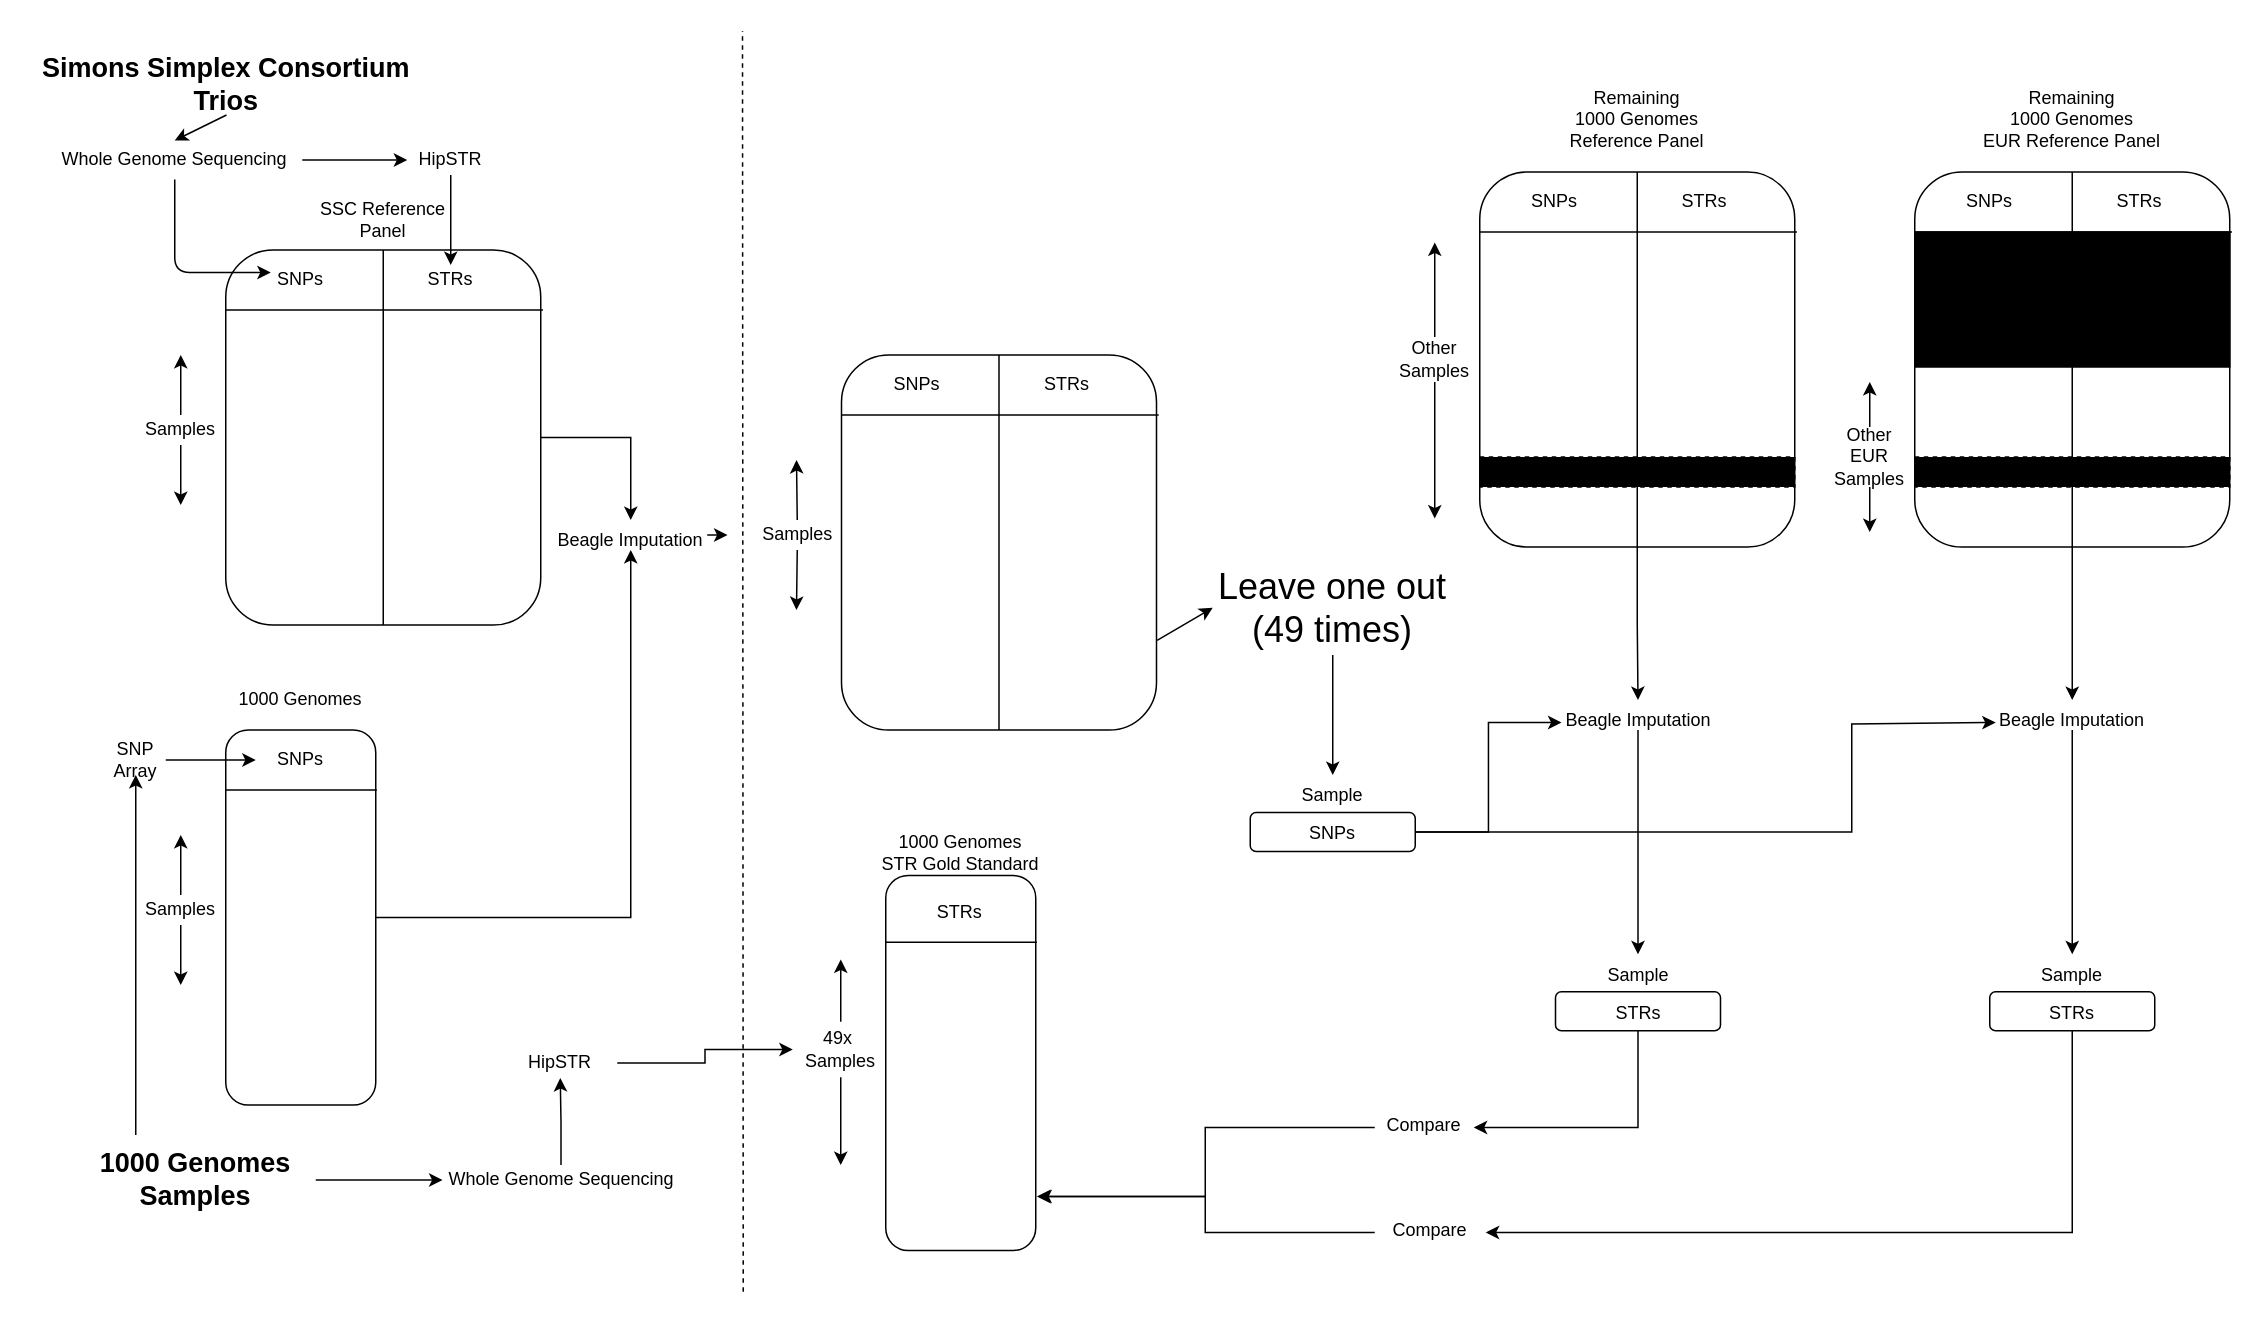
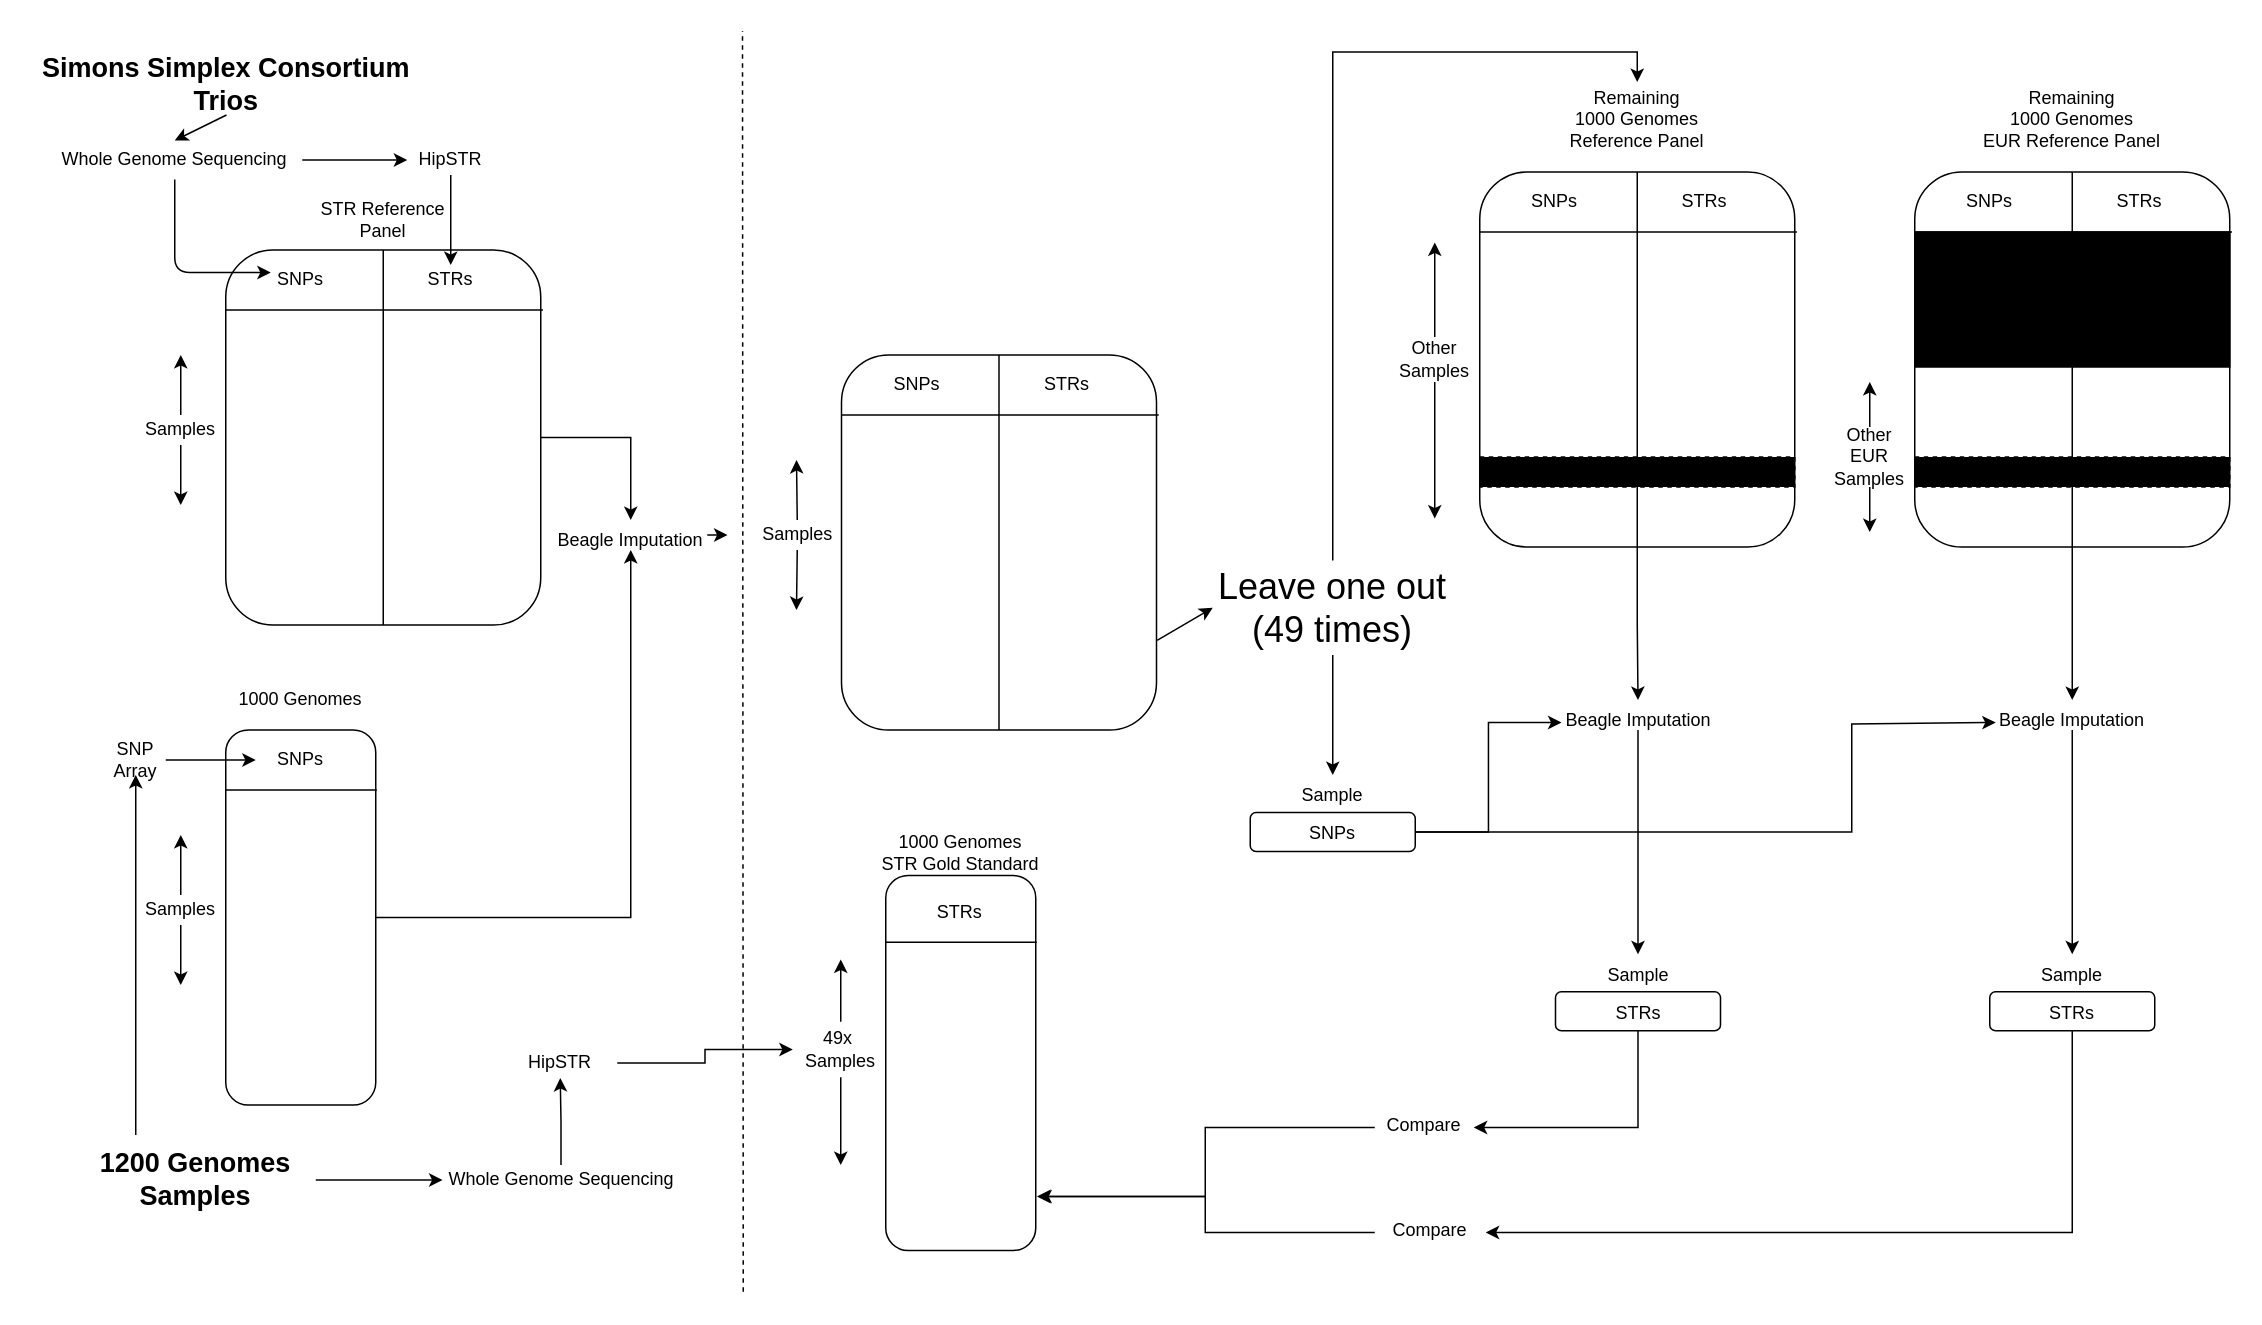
edge "Leave one out (49 times)" -> "Remaining 1000 Genomes Reference Panel": added
node "SSC Reference Panel": label "SSC Reference Panel" -> "STR Reference Panel"
node "1000 Genomes Samples": label "1000 Genomes Samples" -> "1200 Genomes Samples"
